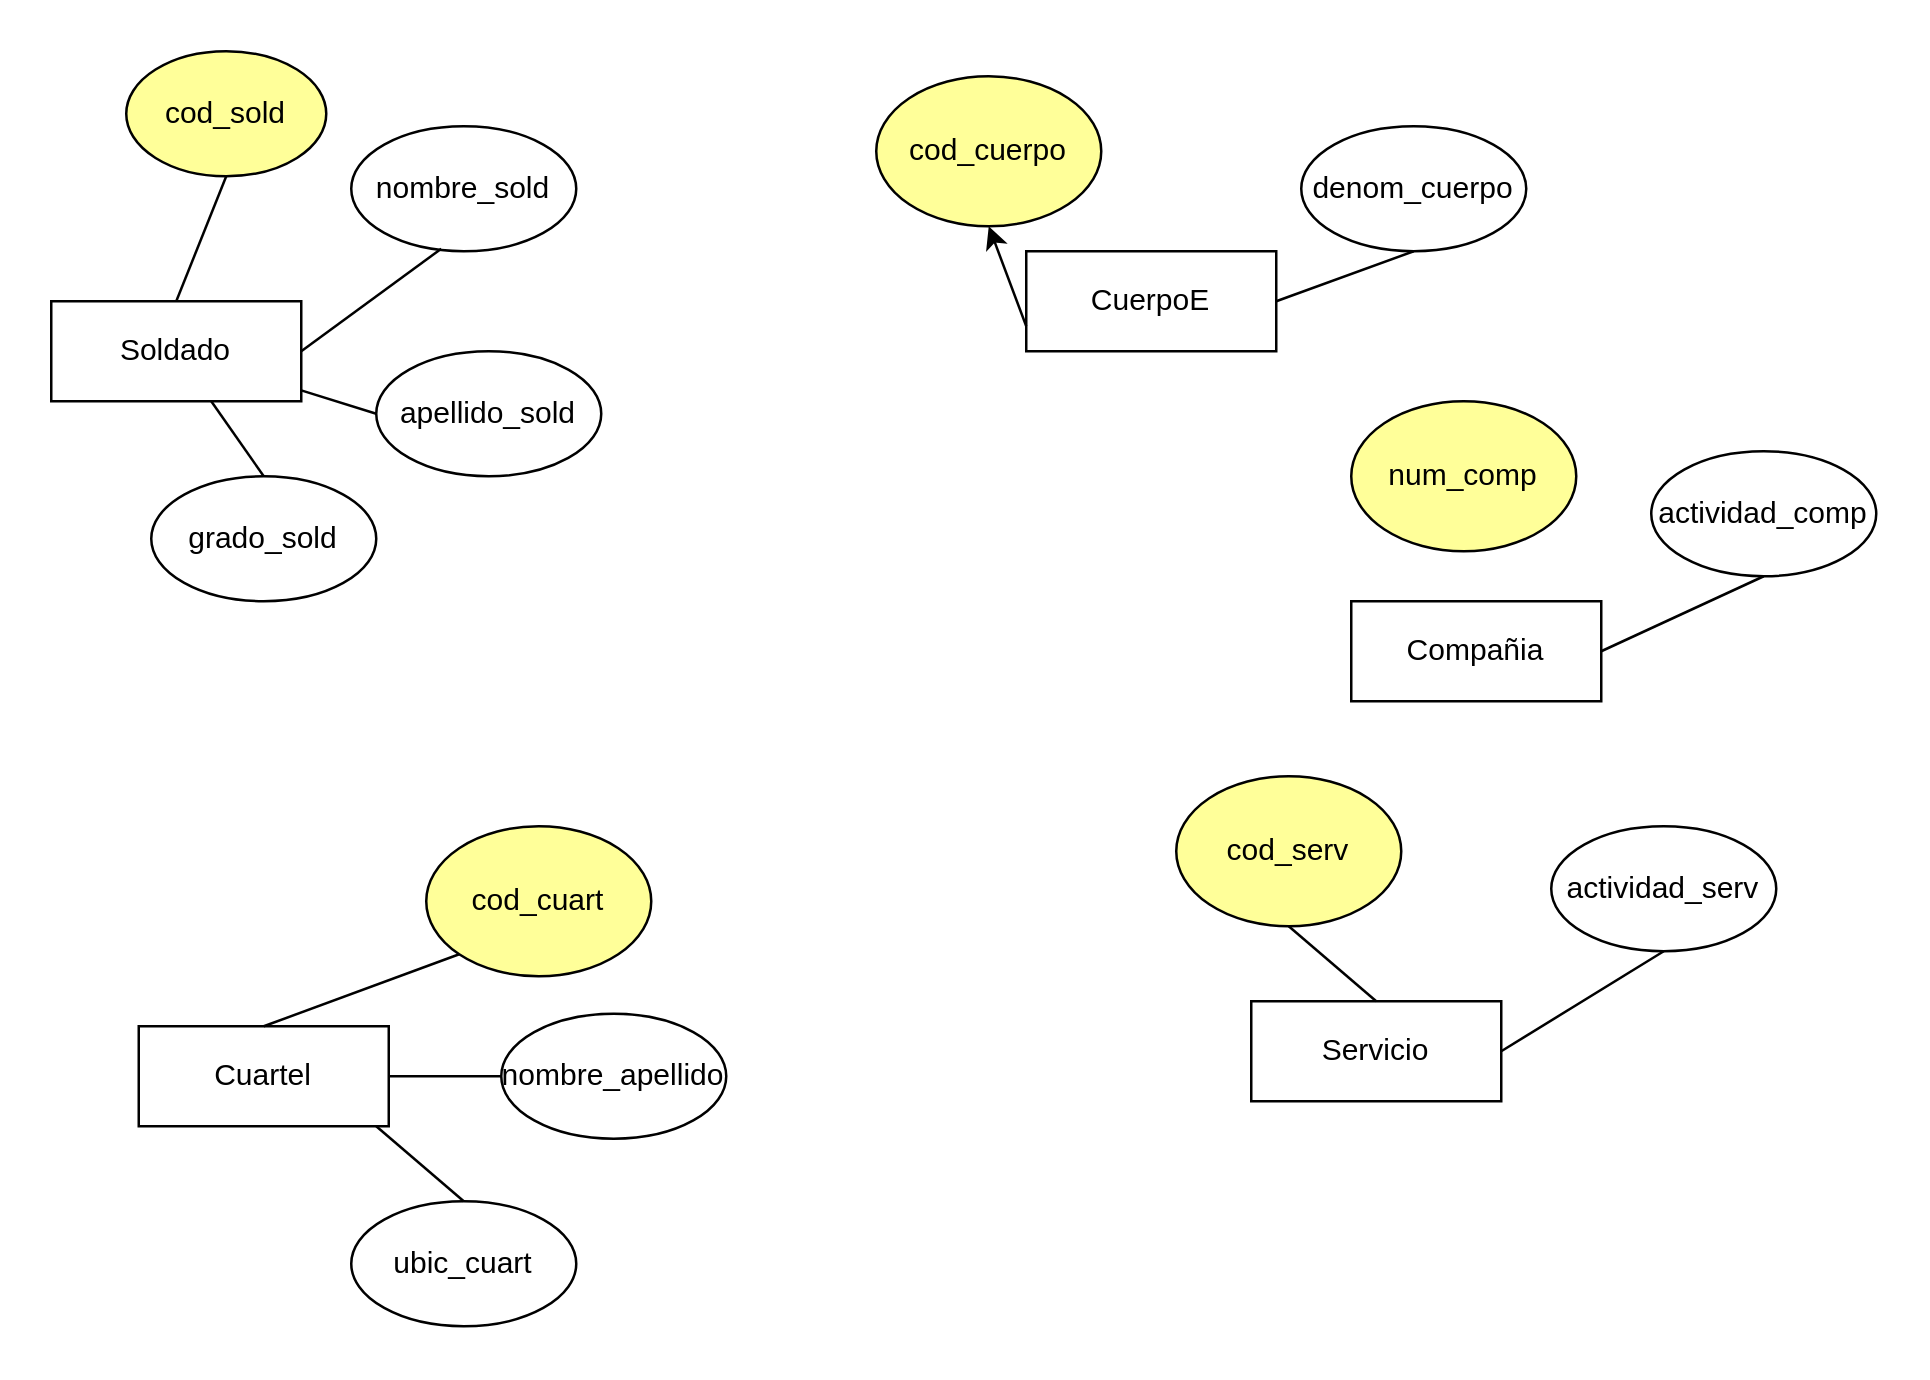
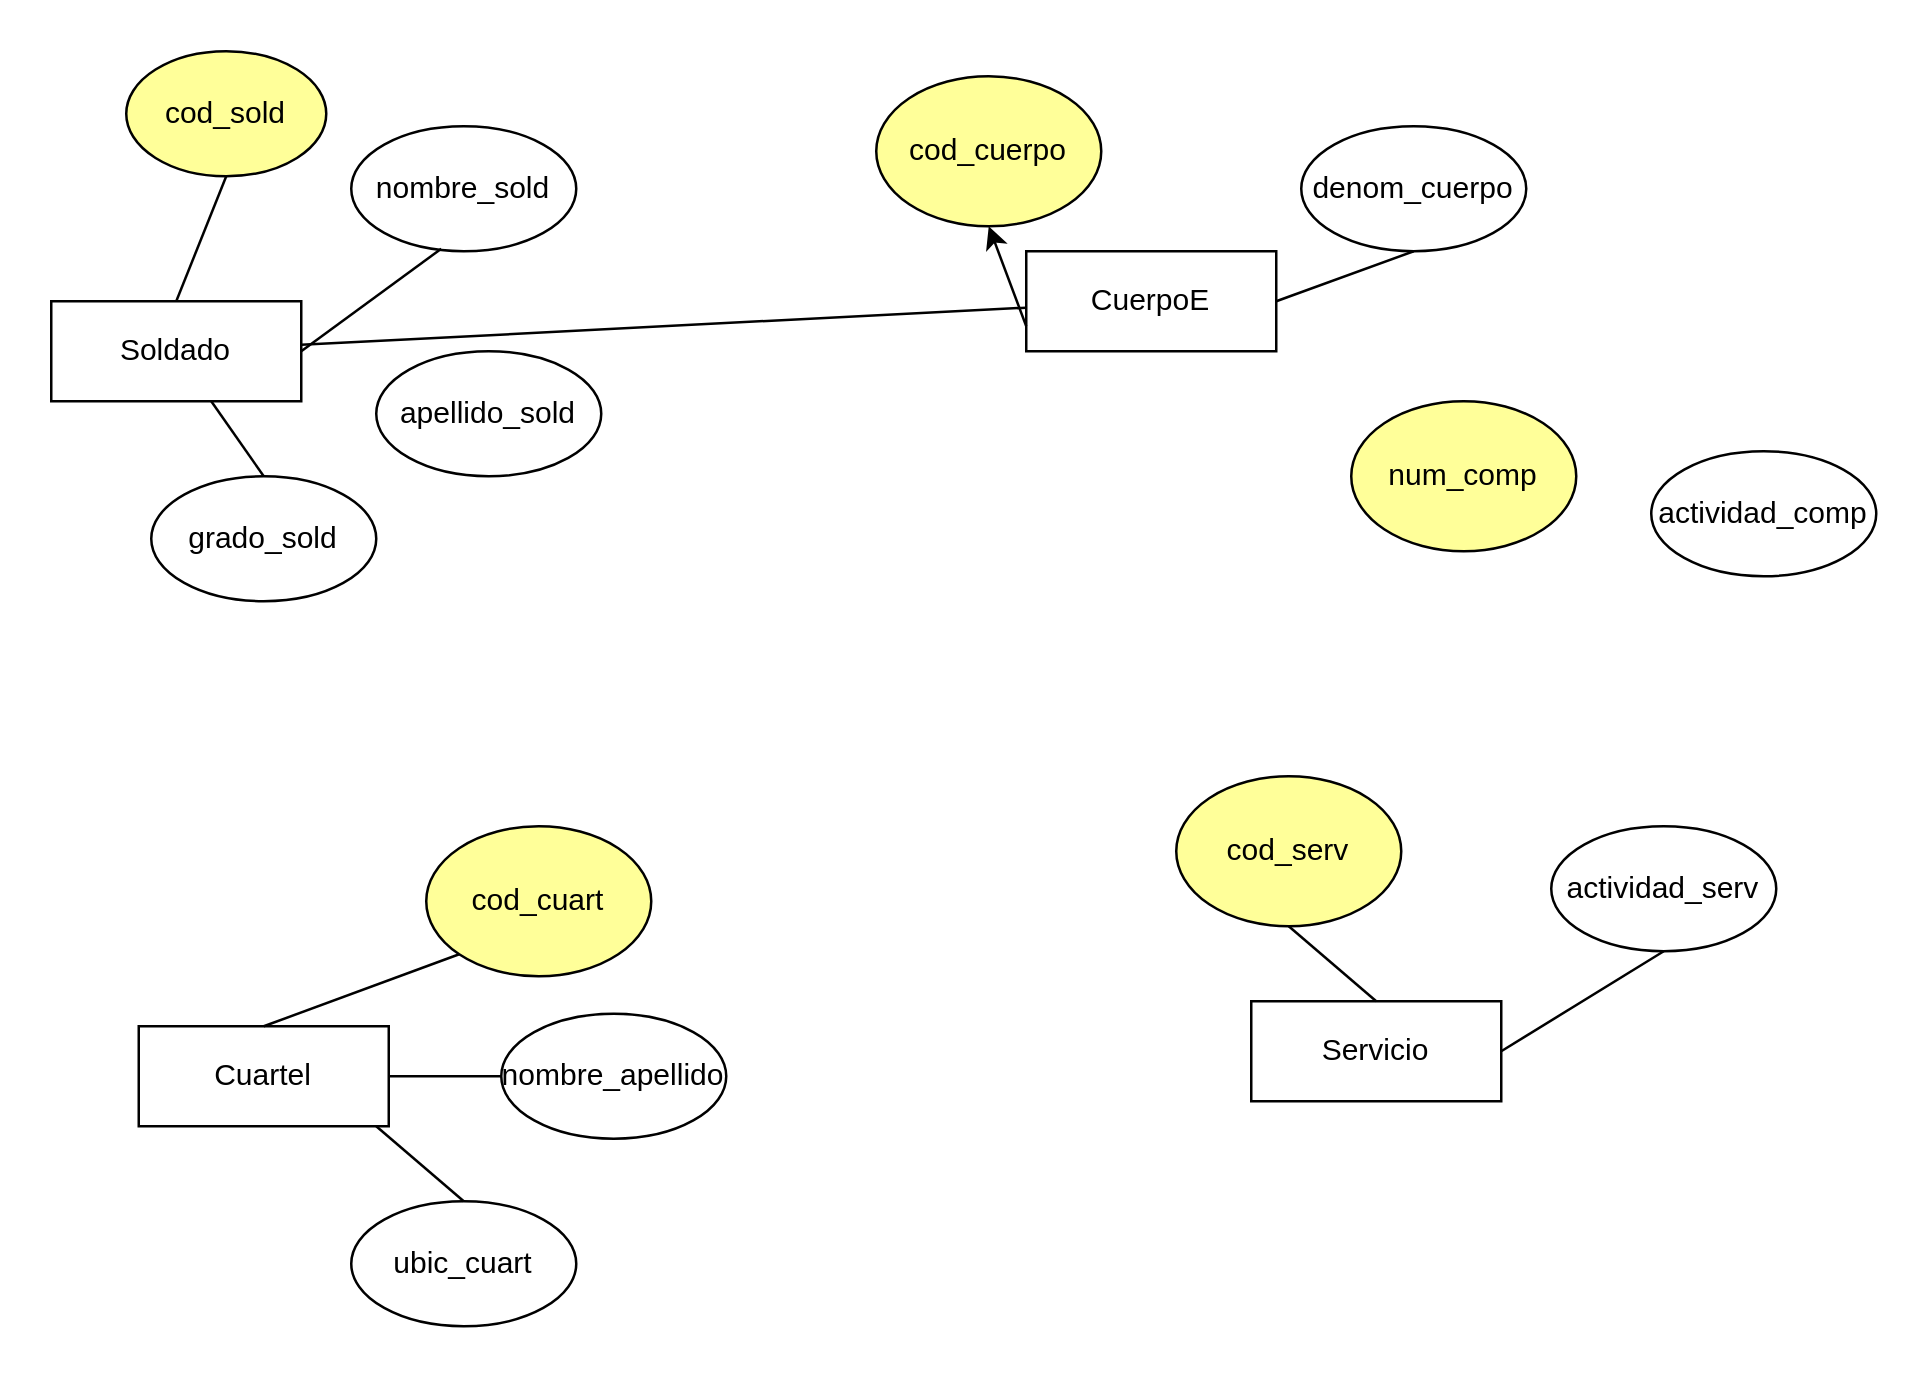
edge "Soldado" -- "apellido_sold": now "Soldado" -- "CuerpoE"
edge "actividad_comp" -- "Compañia": removed
node "Compañia": removed
